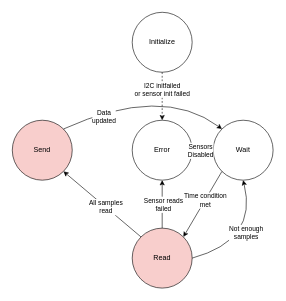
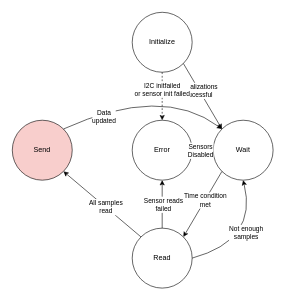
edge "Initialize" -> "Wait": added, label "Initializations sucessful"
node "Read": fillcolor #f8cecc -> #ffffff
